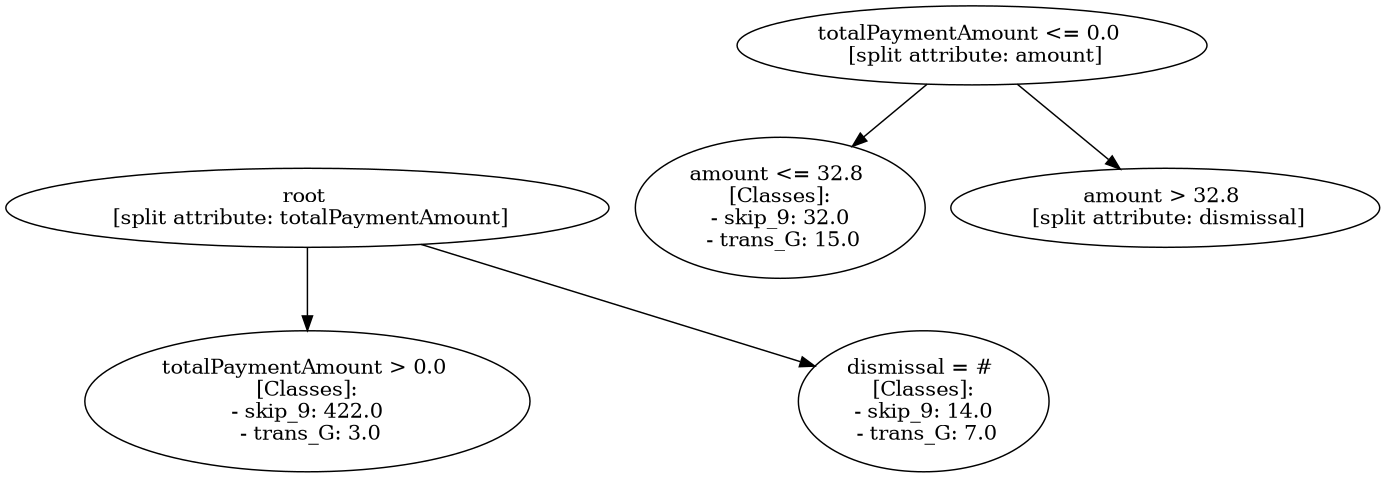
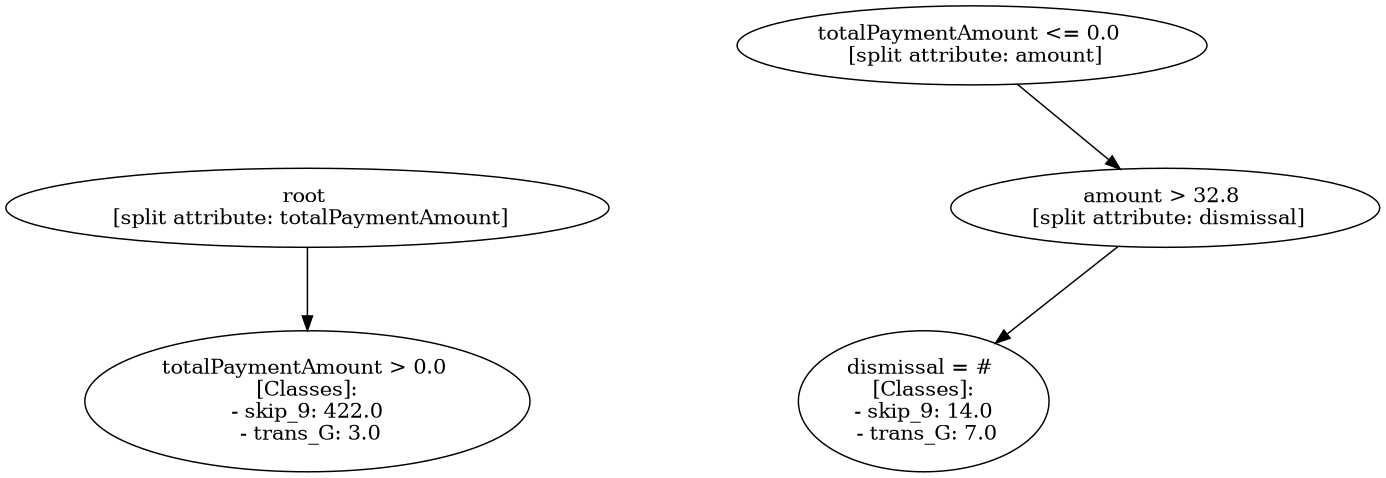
node "amount <= 32.8 [Classes]: - skip_9: 32.0 - trans_G: 15.0": removed
edge "root [split attribute: totalPaymentAmount]" -> "dismissal = # [Classes]: - skip_9: 14.0 - trans_G: 7.0": now "amount > 32.8 [split attribute: dismissal]" -> "dismissal = # [Classes]: - skip_9: 14.0 - trans_G: 7.0"
